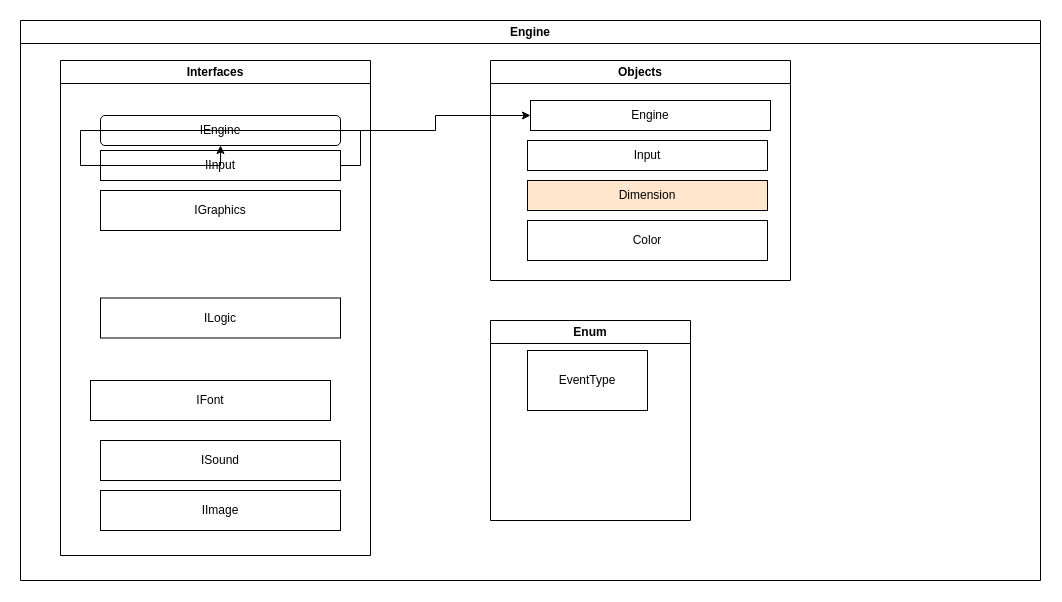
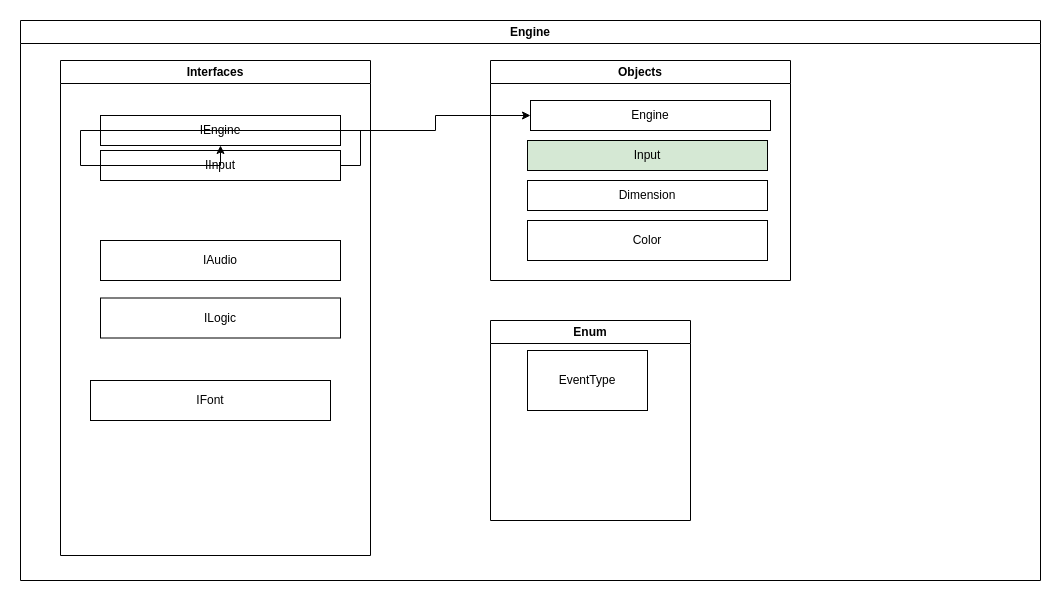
node "IEngine": shape rounded rectangle -> rectangle
node "Input": fillcolor #ffffff -> #d5e8d4
node "Dimension": fillcolor #ffe6cc -> #ffffff
node "IGraphics": removed
node "IAudio": added
node "ISound": removed
node "IImage": removed
